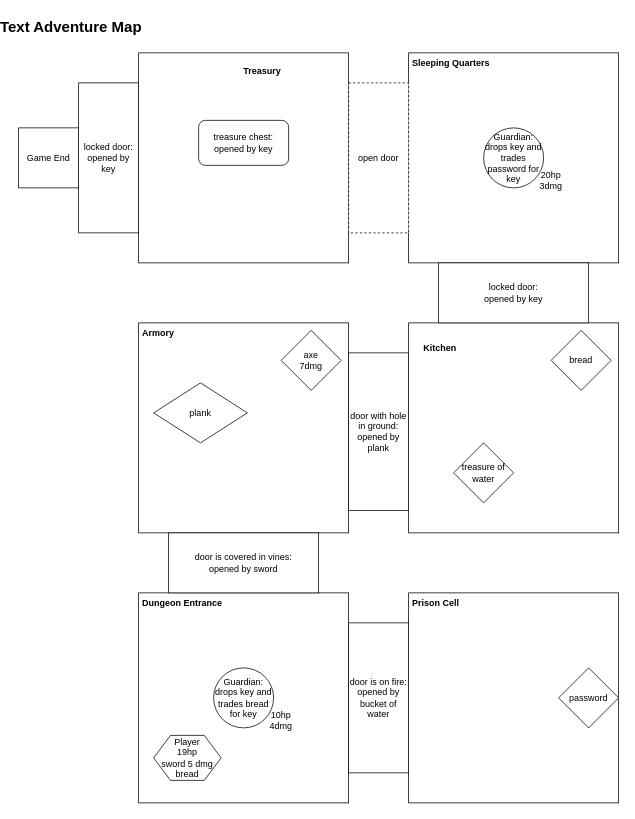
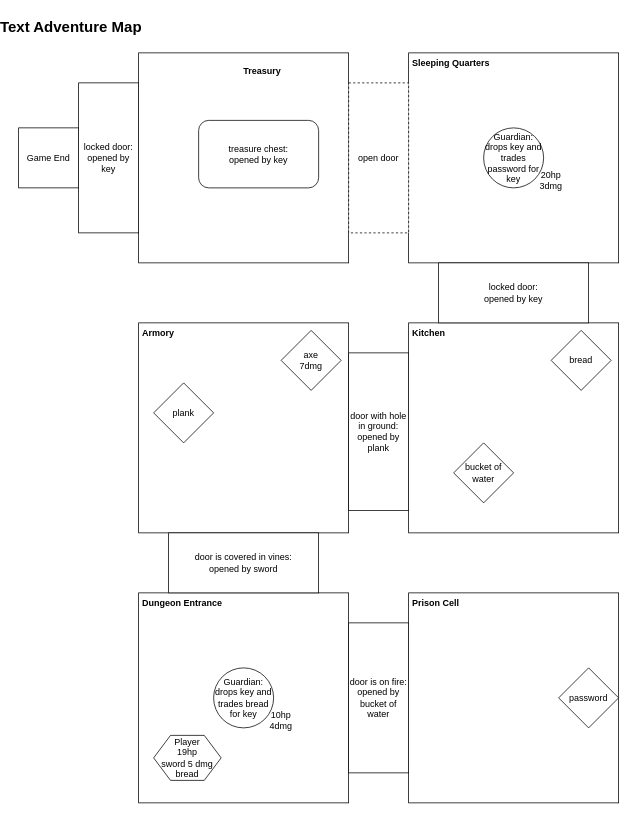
node "treasure chest: opened by key": size 90x45 -> 120x68
node "Kitchen": moved (450, 348) -> (438, 333)
node "plank": size 94x60 -> 60x60
node "treasure of water": label "treasure of water" -> "bucket of water"
